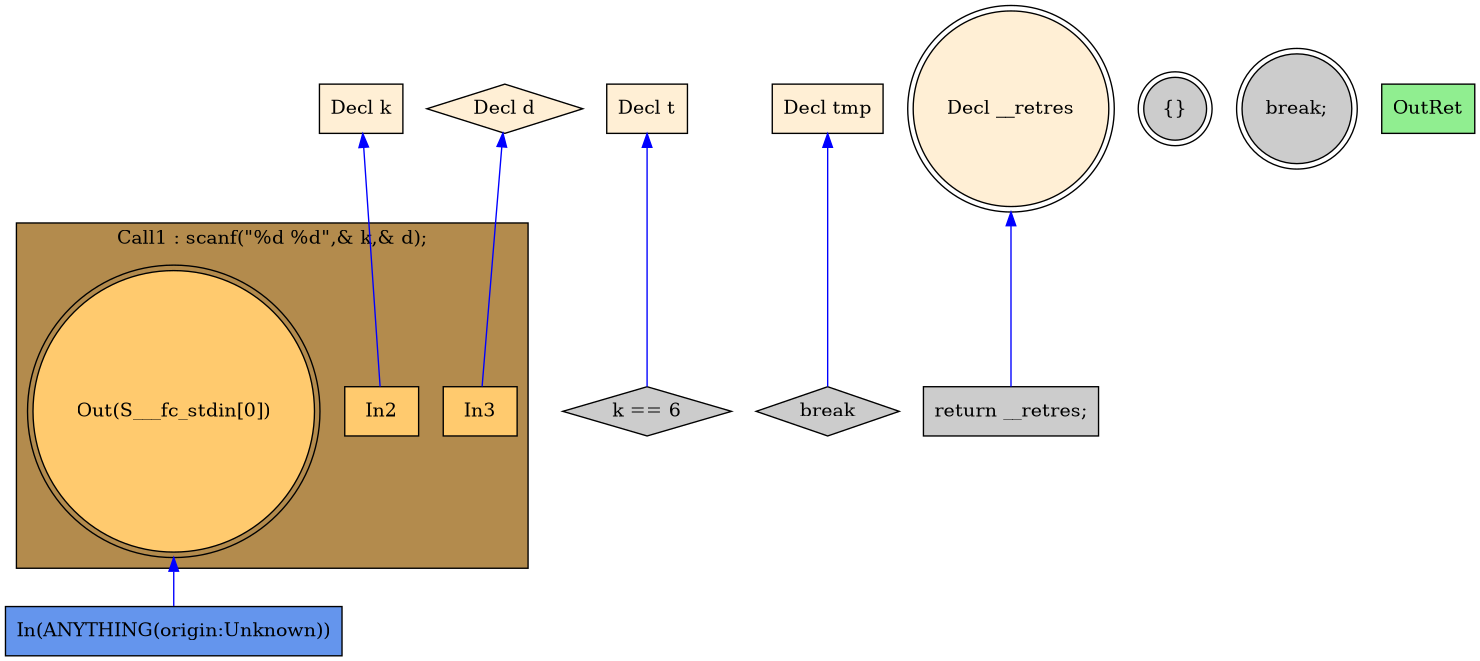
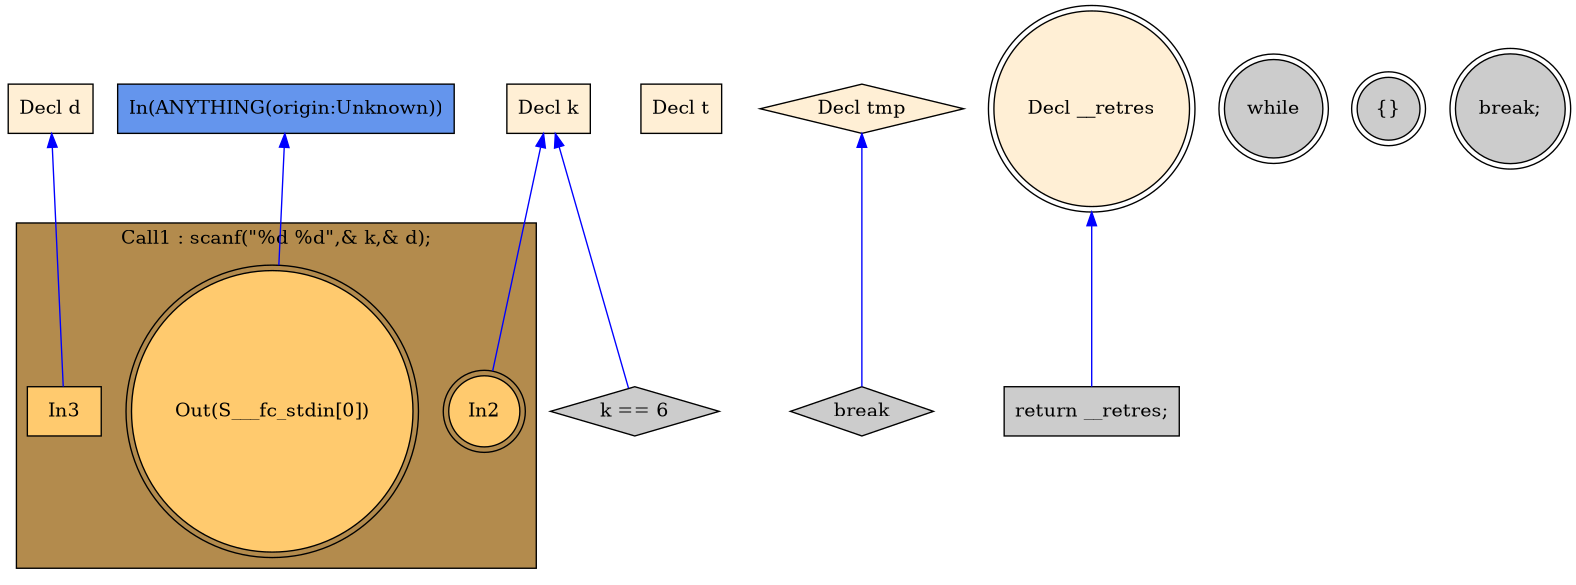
node "Decl d": shape diamond -> box
node "Decl tmp": shape box -> diamond
node "while": added
node "OutRet": removed
edge "k == 6" -> "Decl t": now "k == 6" -> "Decl k"
node "In2": shape box -> doublecircle
edge "In(ANYTHING(origin:Unknown))" -> "Out(S___fc_stdin[0])": reversed
